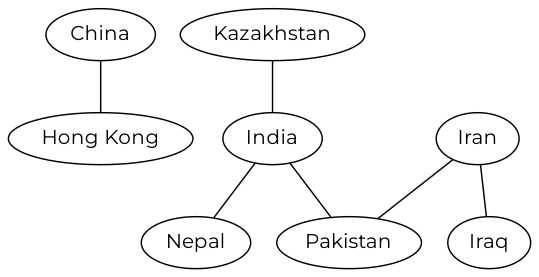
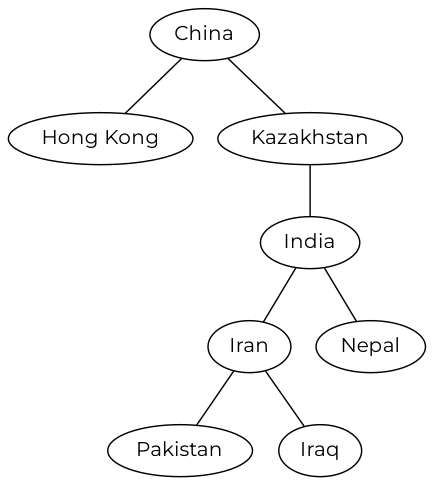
edge "China" -- "Kazakhstan": added
edge "India" -- "Pakistan": now "India" -- "Iran"
